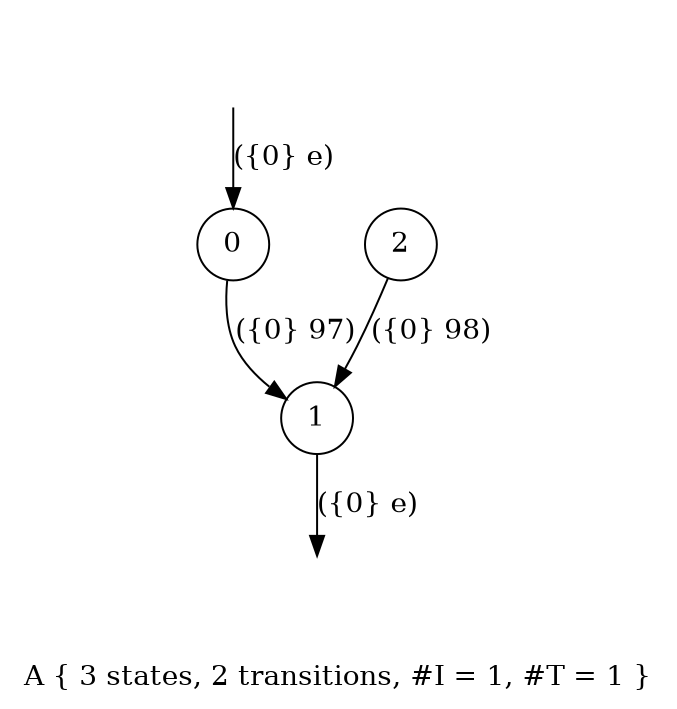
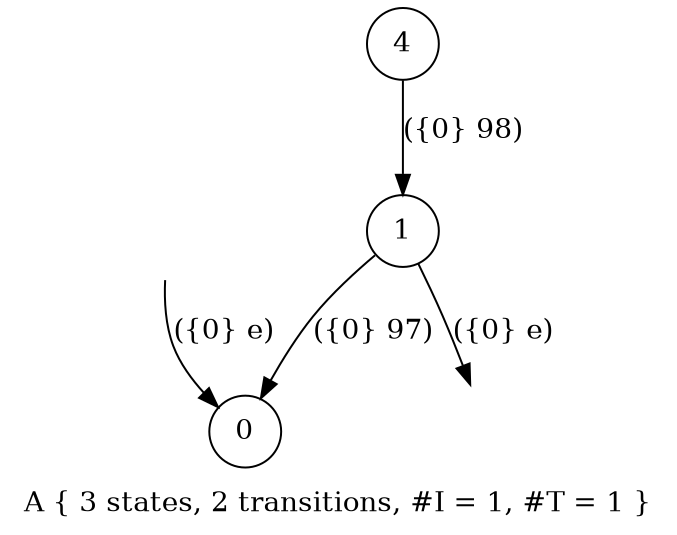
node "2": label "2" -> "4"
edge "0" -> "1": reversed
